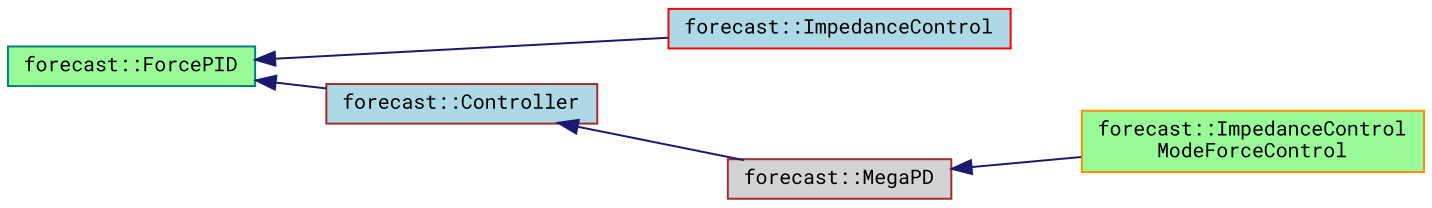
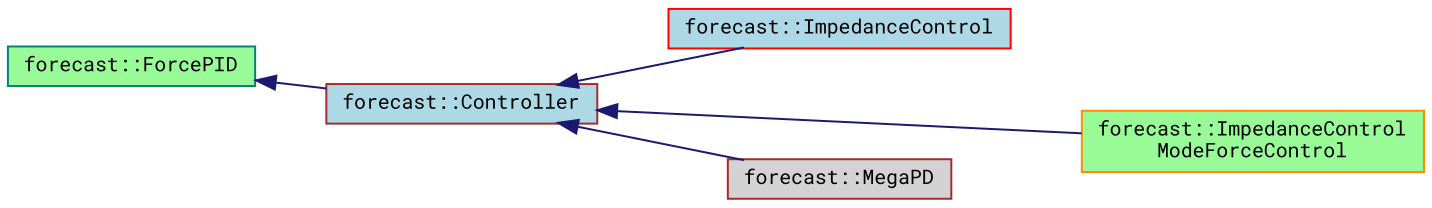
edge "forecast::ImpedanceControl" -> "forecast::ForcePID": now "forecast::ImpedanceControl" -> "forecast::Controller"
edge "forecast::ImpedanceControl ModeForceControl" -> "forecast::MegaPD": now "forecast::ImpedanceControl ModeForceControl" -> "forecast::Controller"
